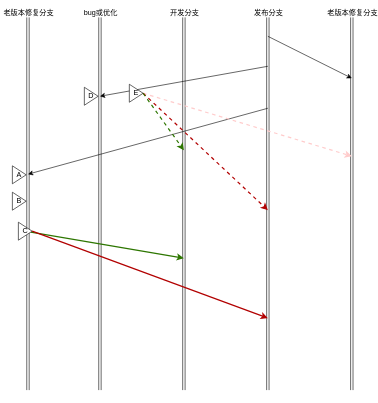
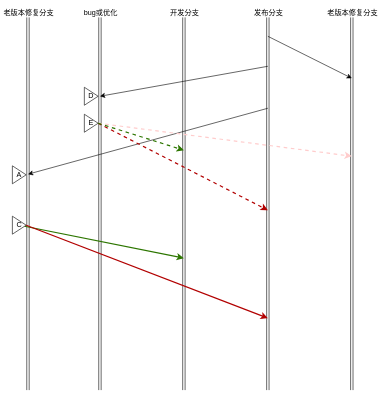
node "E": moved (136, 93) -> (91, 123)
node "B": removed
node "C": moved (25, 231) -> (19, 225)
